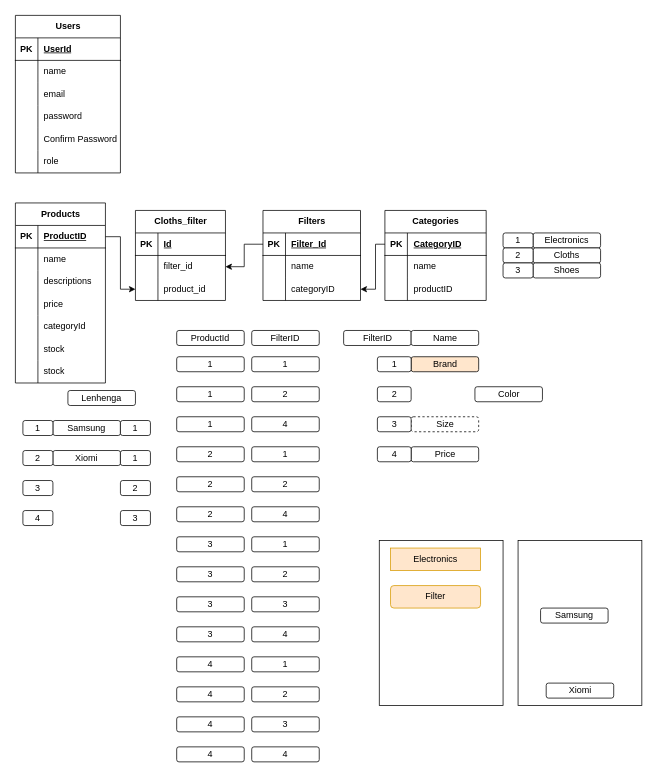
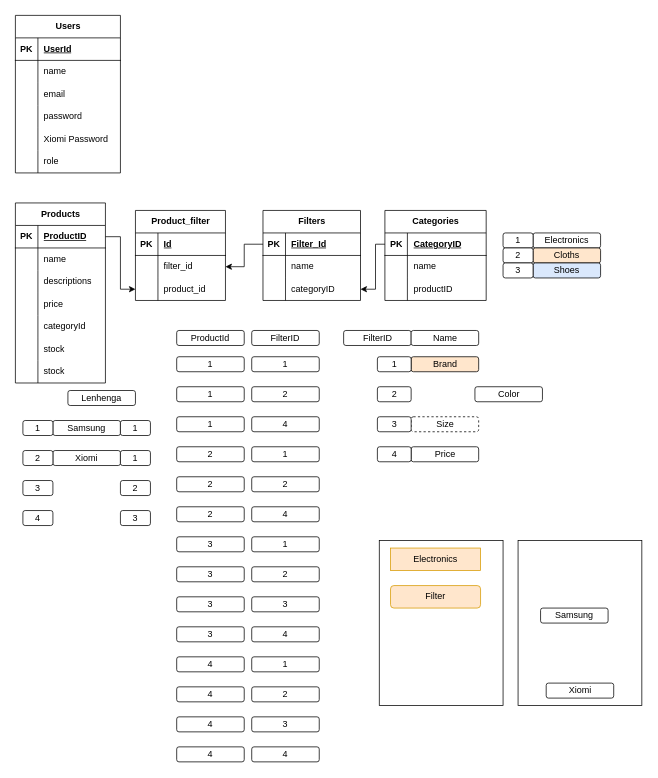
node "Confirm Password": label "Confirm Password" -> "Xiomi Password"
node "Cloths_filter": label "Cloths_filter" -> "Product_filter"
node "Cloths": fillcolor #ffffff -> #ffe6cc
node "Shoes": fillcolor #ffffff -> #dae8fc
